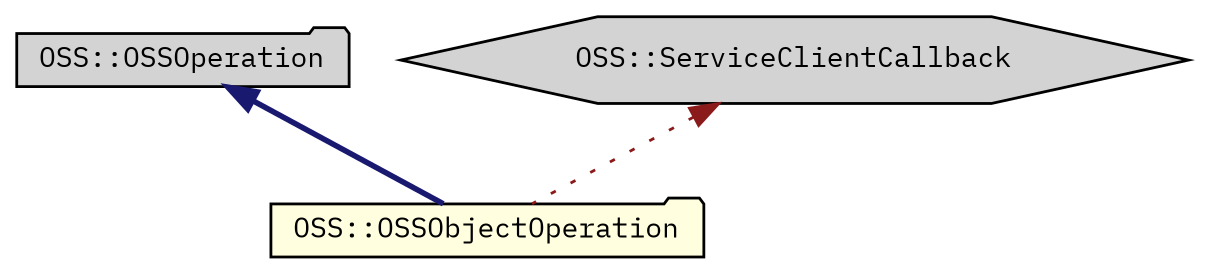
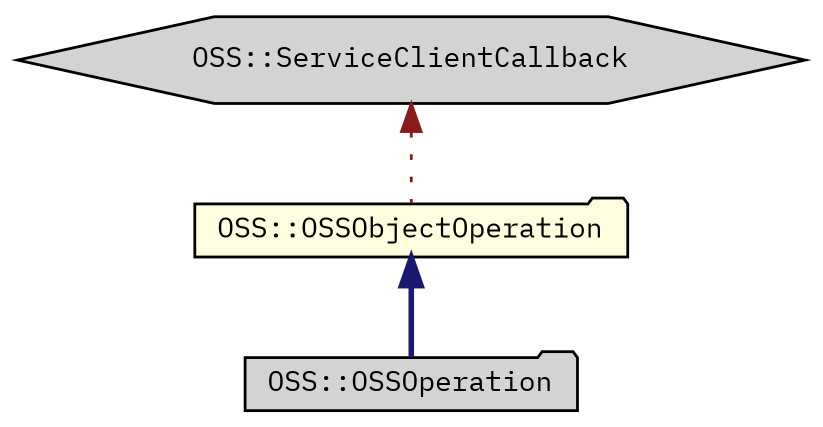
edge "OSS::OSSObjectOperation" -> "OSS::OSSOperation": reversed
